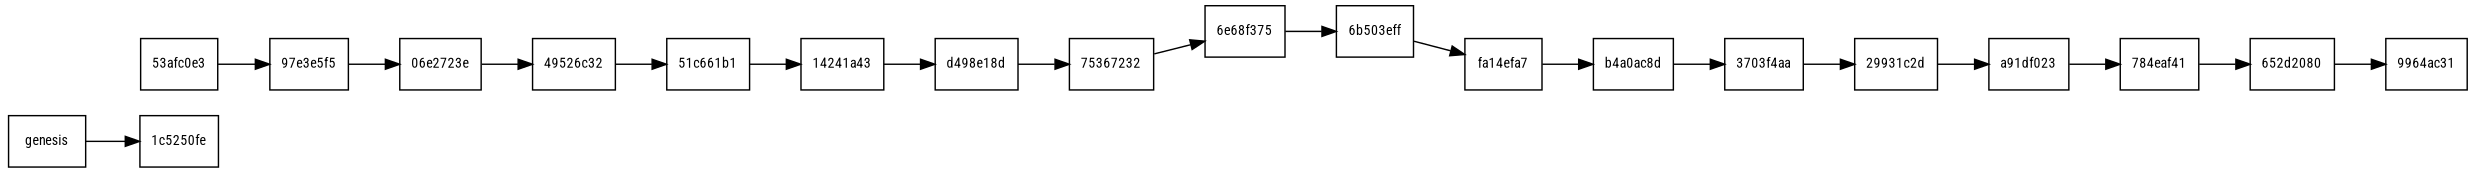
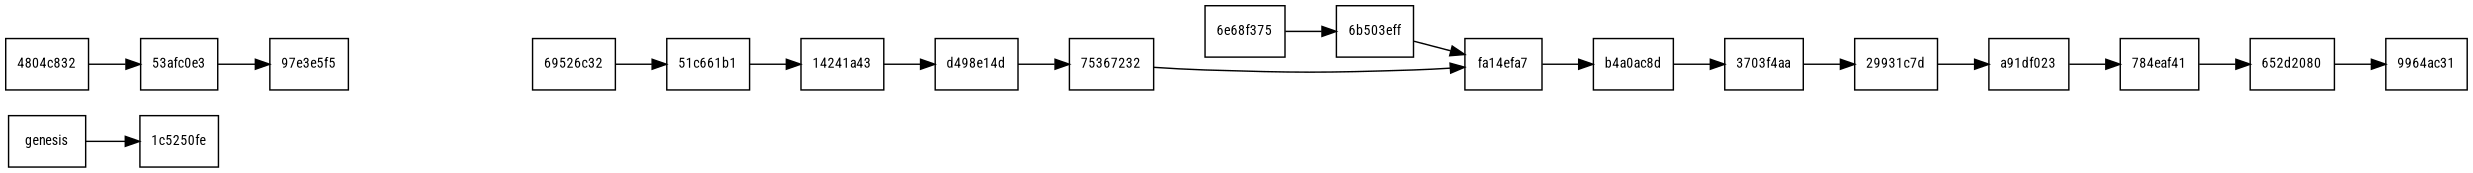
edge "75367232" -> "6e68f375": now "75367232" -> "fa14efa7"
node "4804c832": added
node "06e2723e": removed
node "49526c32": label "49526c32" -> "69526c32"
node "d498e18d": label "d498e18d" -> "d498e14d"
node "29931c2d": label "29931c2d" -> "29931c7d"
